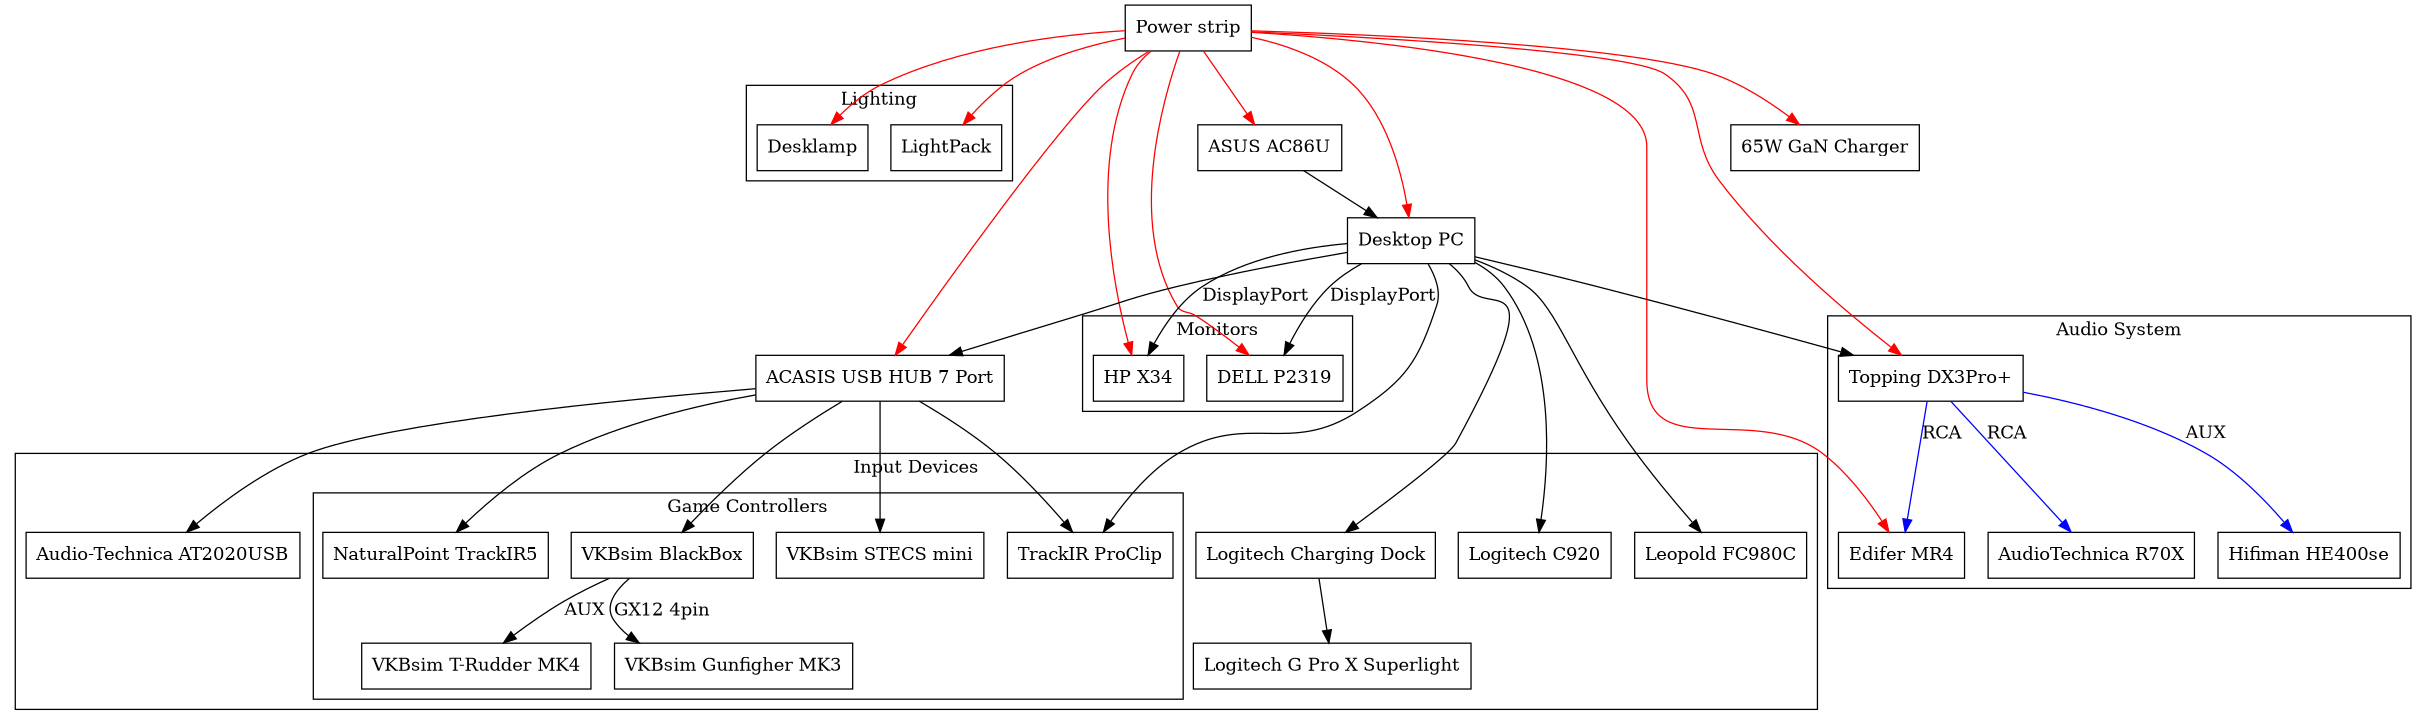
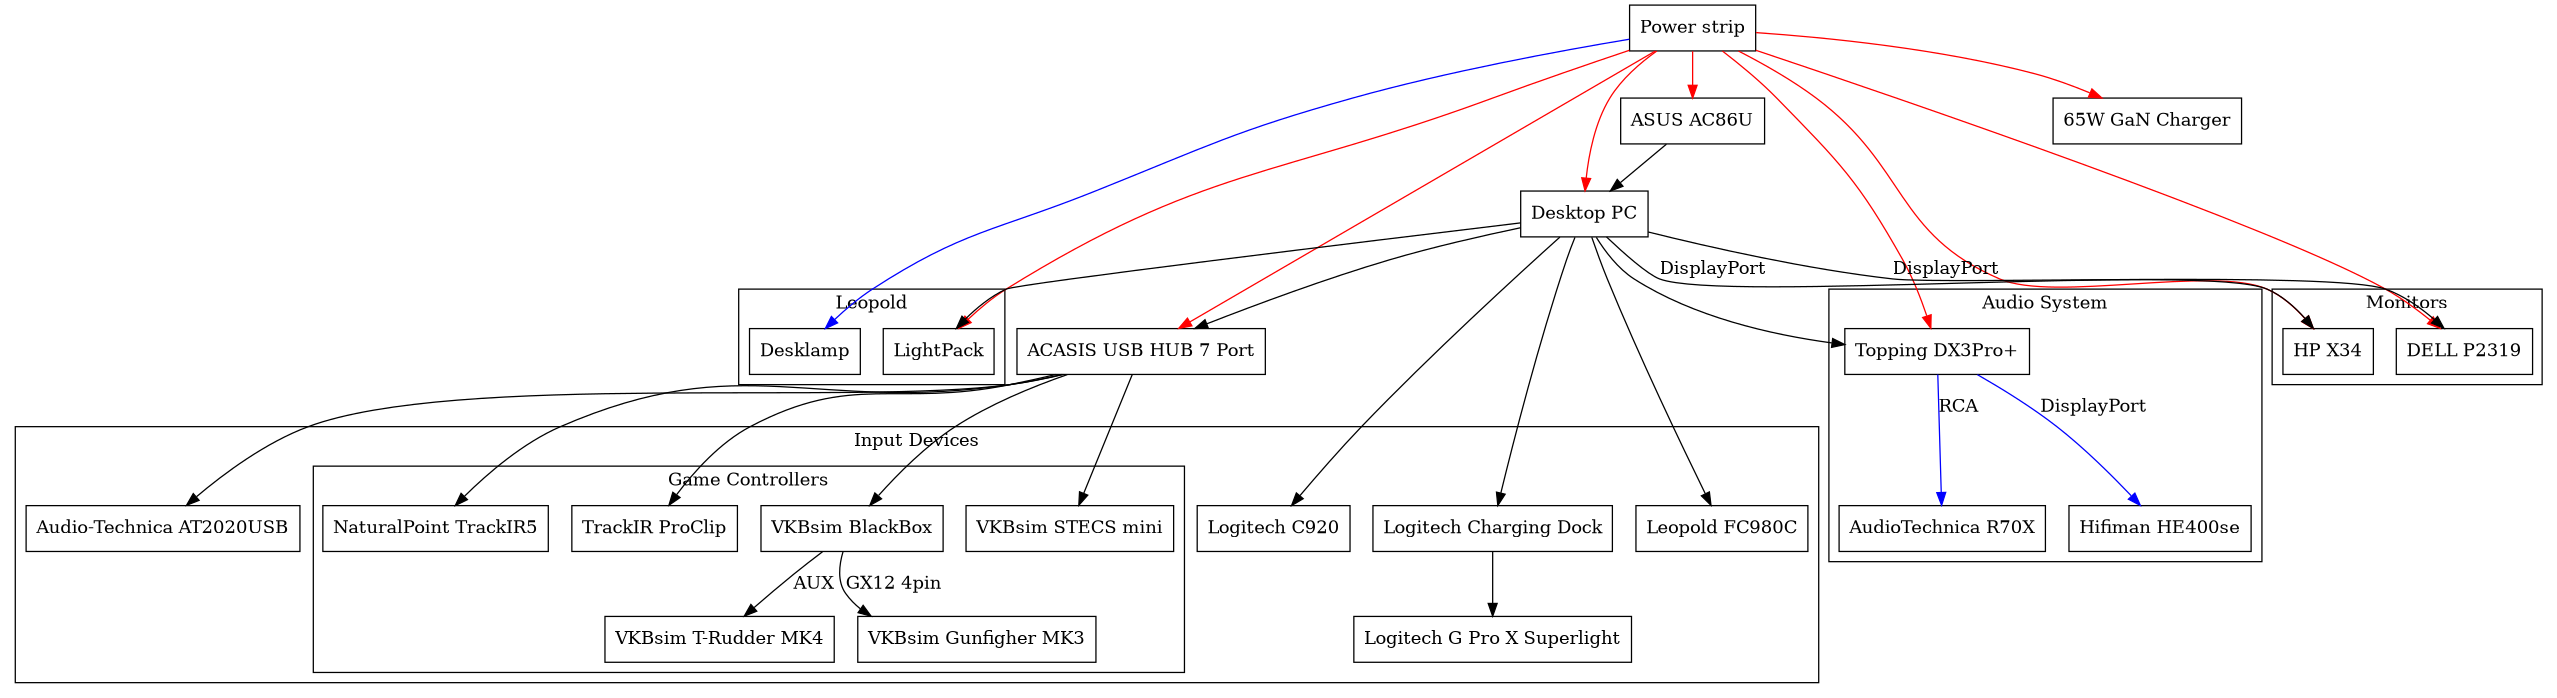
edge "Power strip" -> "Desklamp": color red -> blue
cluster "Lighting": label "Lighting" -> "Leopold"
edge "Desktop PC" -> "TrackIR ProClip": now "Desktop PC" -> "LightPack"
edge "Topping DX3Pro+" -> "Hifiman HE400se": label "AUX" -> "DisplayPort"
node "Edifer MR4": removed
